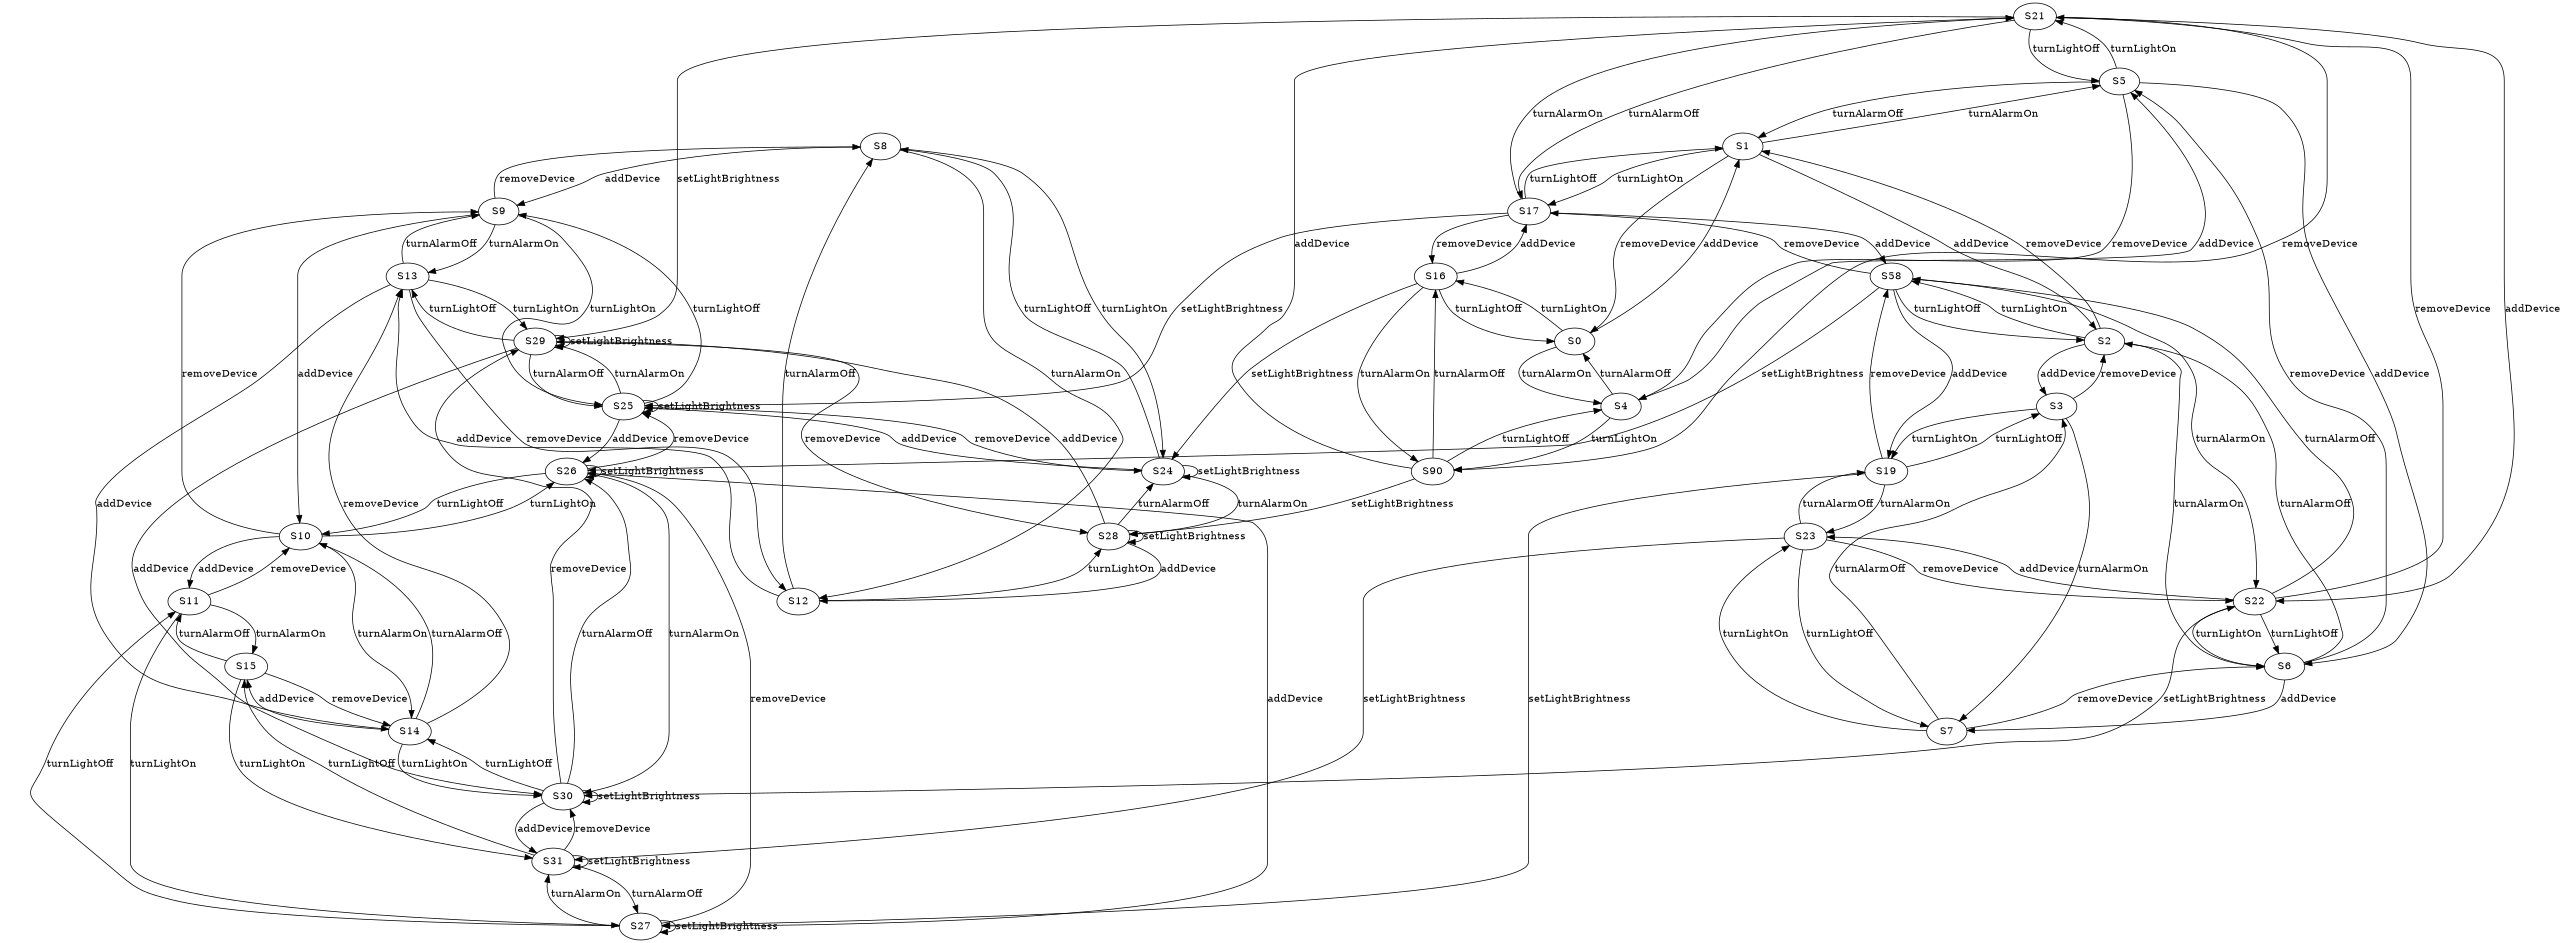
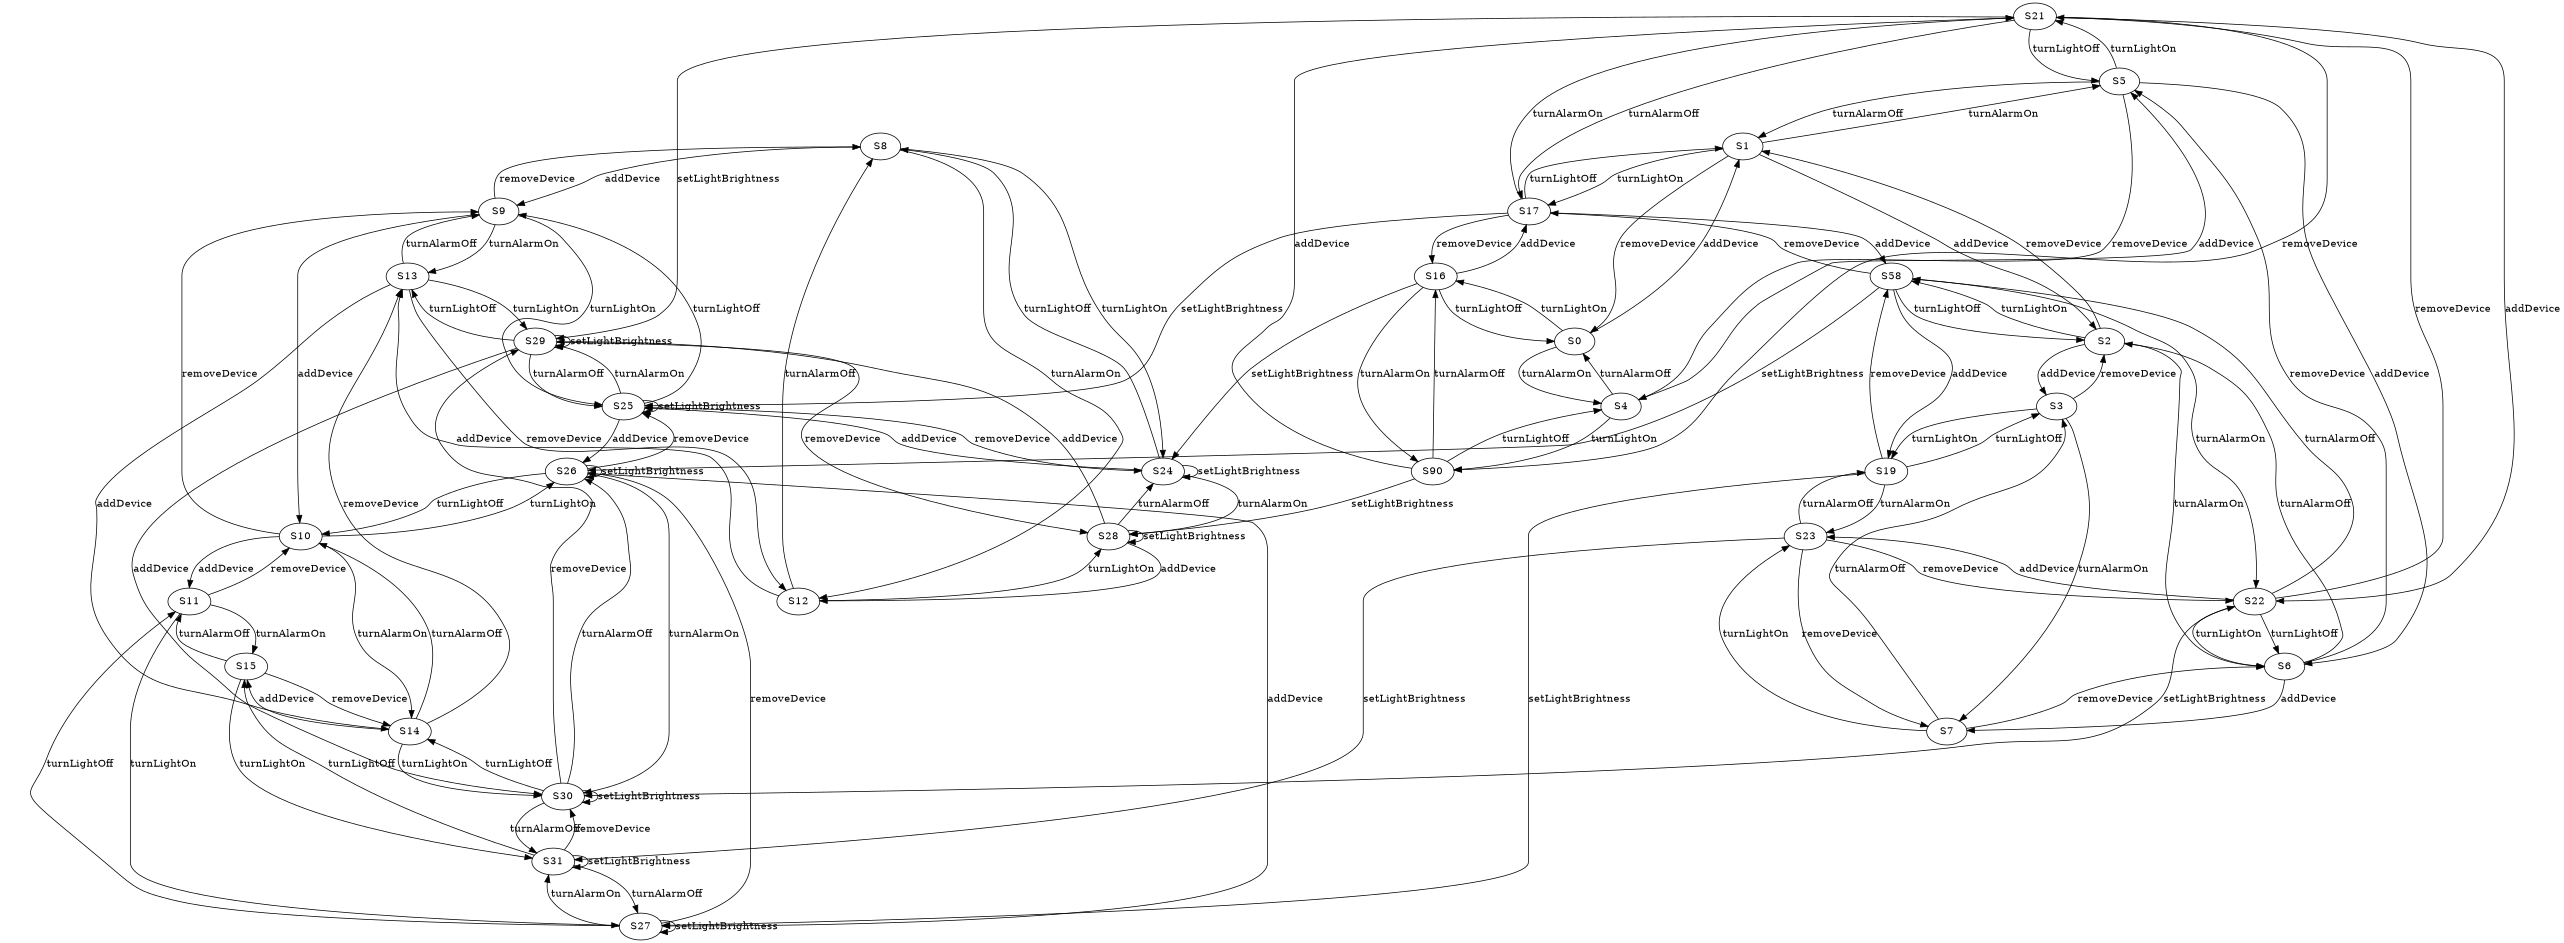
edge "S23" -> "S7": label "turnLightOff" -> "removeDevice"
edge "S30" -> "S31": label "addDevice" -> "turnAlarmOff"
